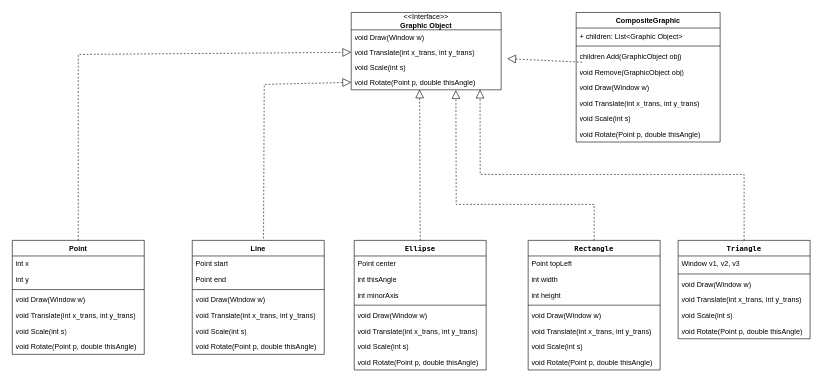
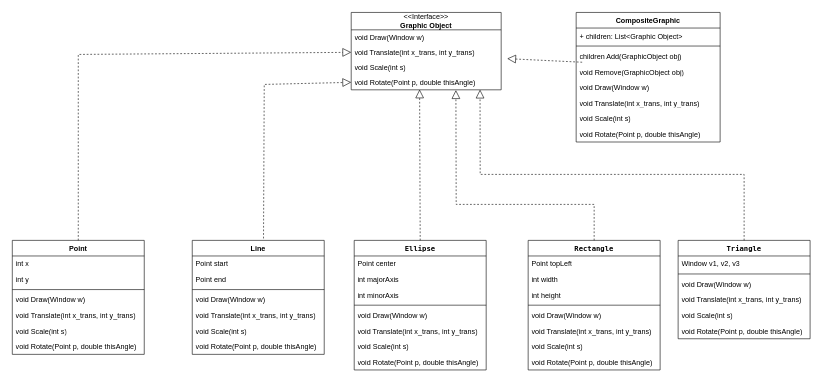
node "int thisAngle": label "int thisAngle" -> "int majorAxis"
